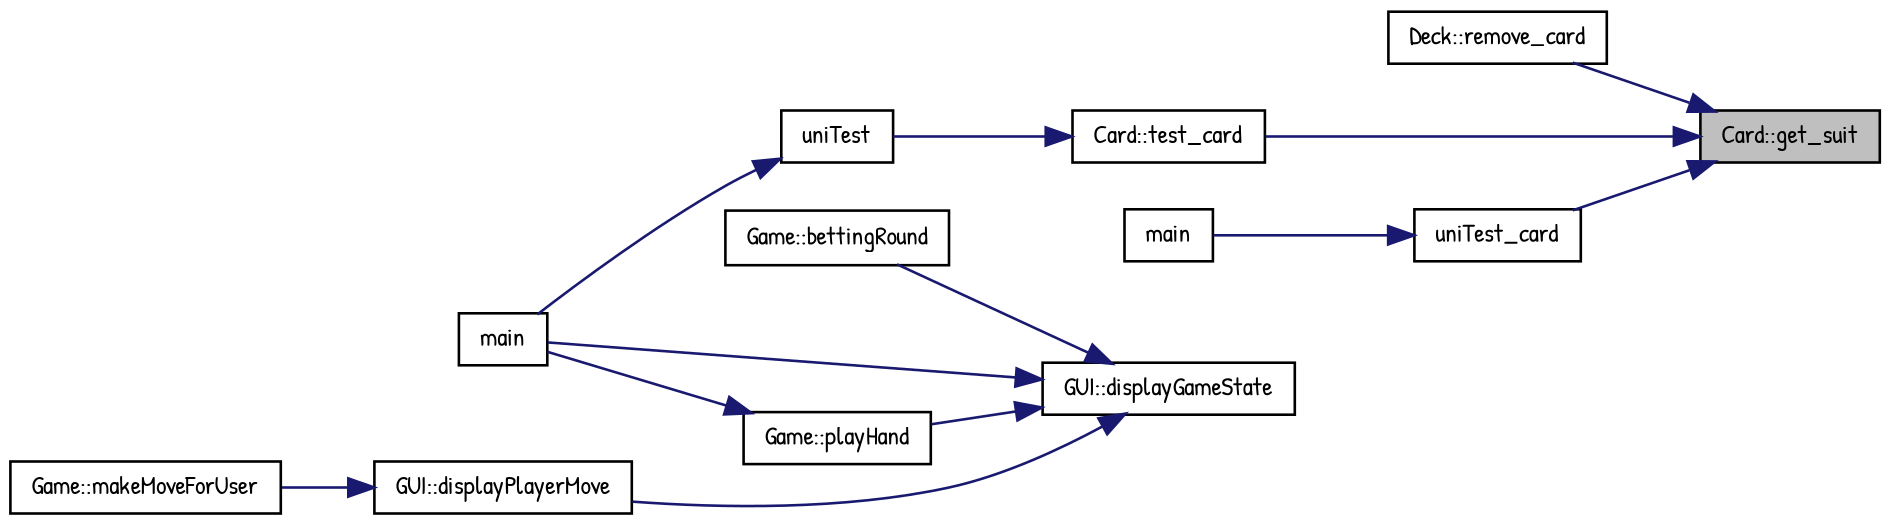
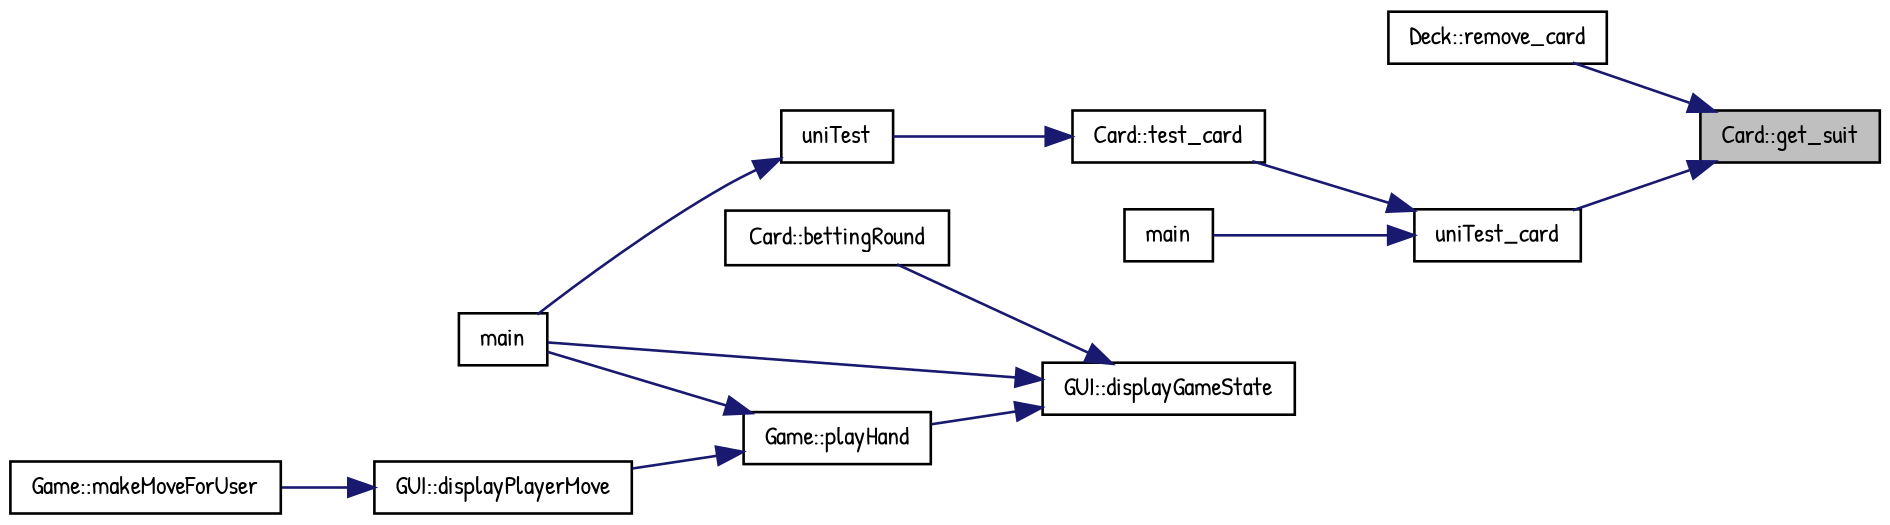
edge "Card::test_card" -> "Card::get_suit": now "Card::test_card" -> "uniTest_card"
node "Game::bettingRound": label "Game::bettingRound" -> "Card::bettingRound"
edge "GUI::displayPlayerMove" -> "GUI::displayGameState": now "GUI::displayPlayerMove" -> "Game::playHand"
